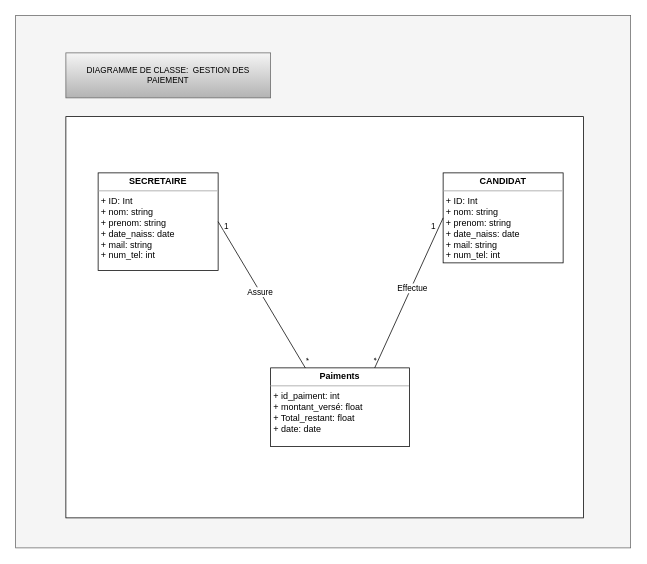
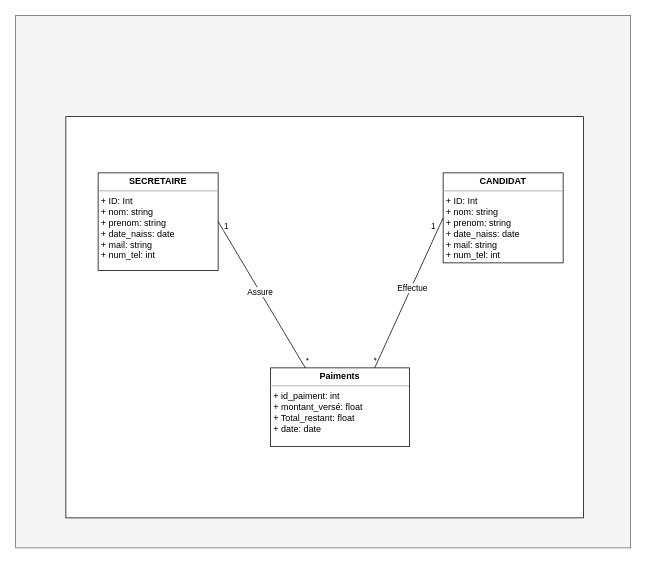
node "DIAGRAMME DE CLASSE: GESTION DES PAIEMENT": removed
